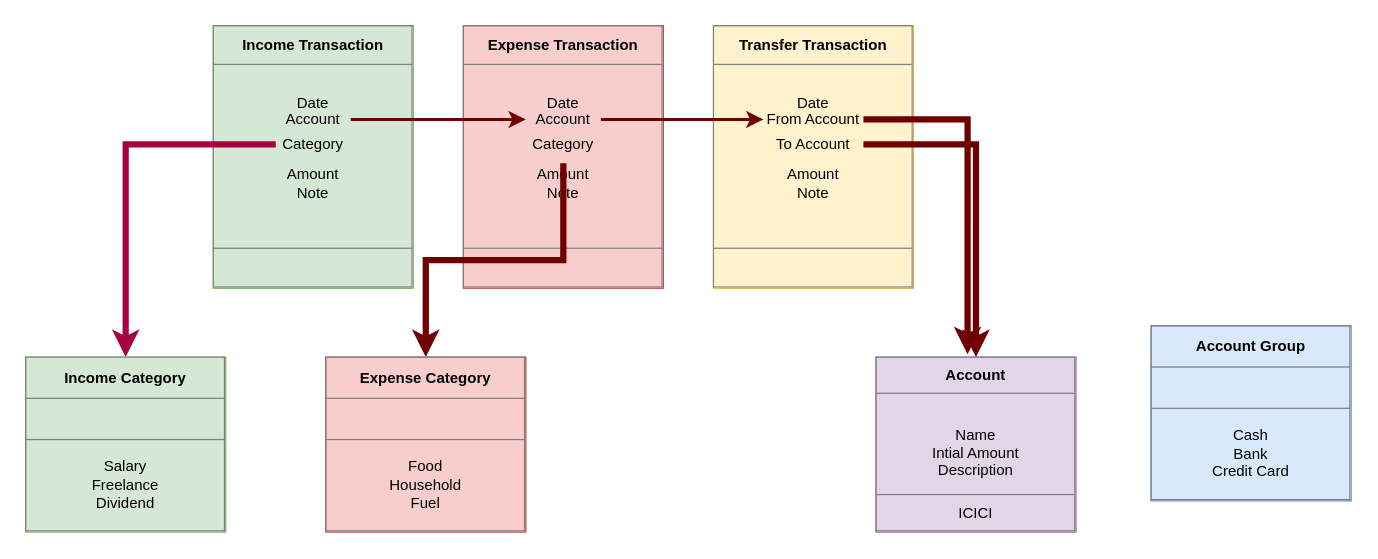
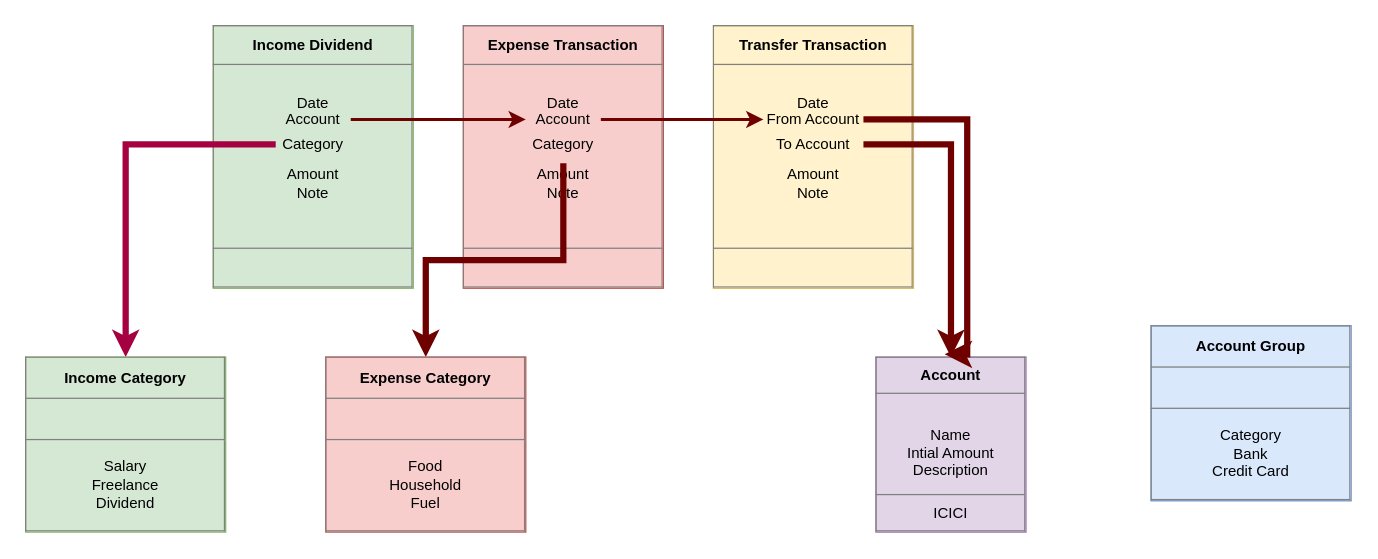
node "Income Transaction Date Amount Note": label "Income Transaction Date Amount Note" -> "Income Dividend Date Amount Note"
node "Account Group Cash Bank Credit Card": label "Account Group Cash Bank Credit Card" -> "Account Group Category Bank Credit Card"
node "Account Name Intial Amount Description ICICI": size 200x175 -> 150x175
